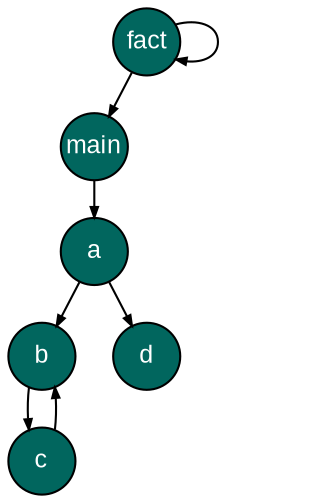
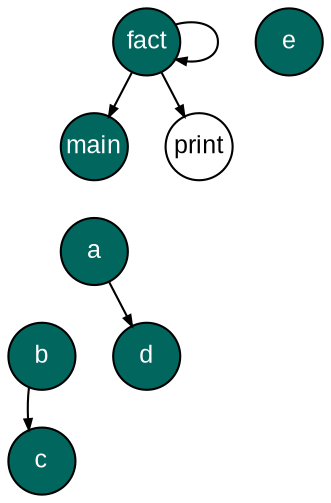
node "e": added
node "print": added
edge "main" -> "a": removed
edge "a" -> "b": removed
edge "c" -> "b": removed
